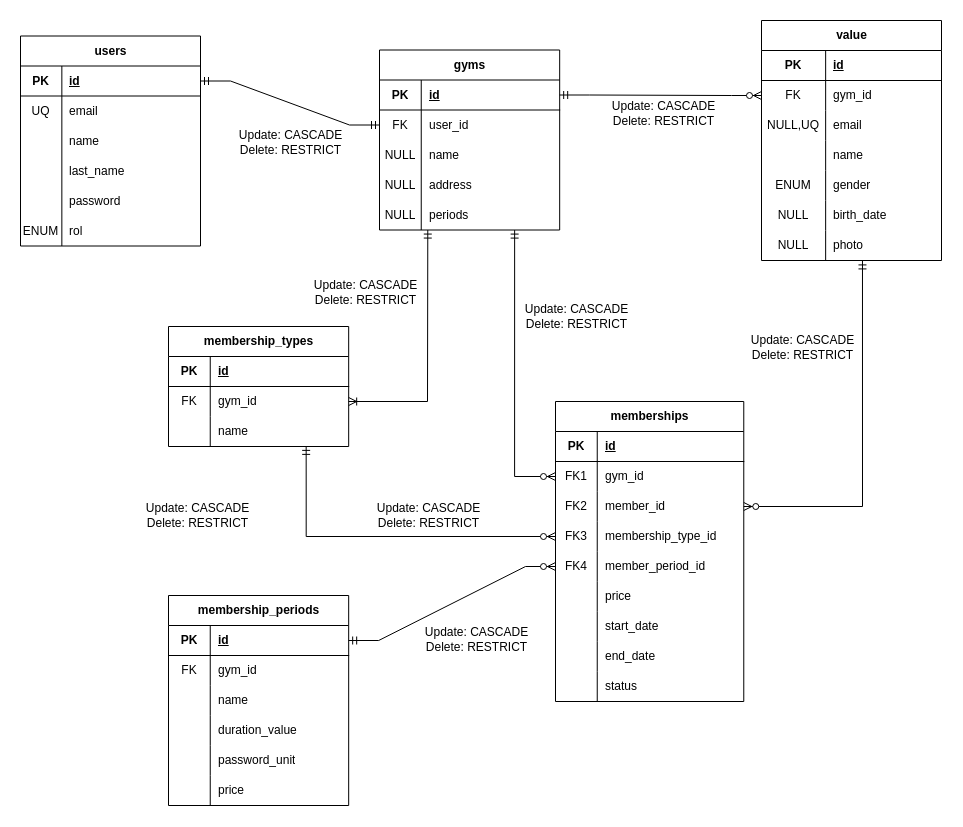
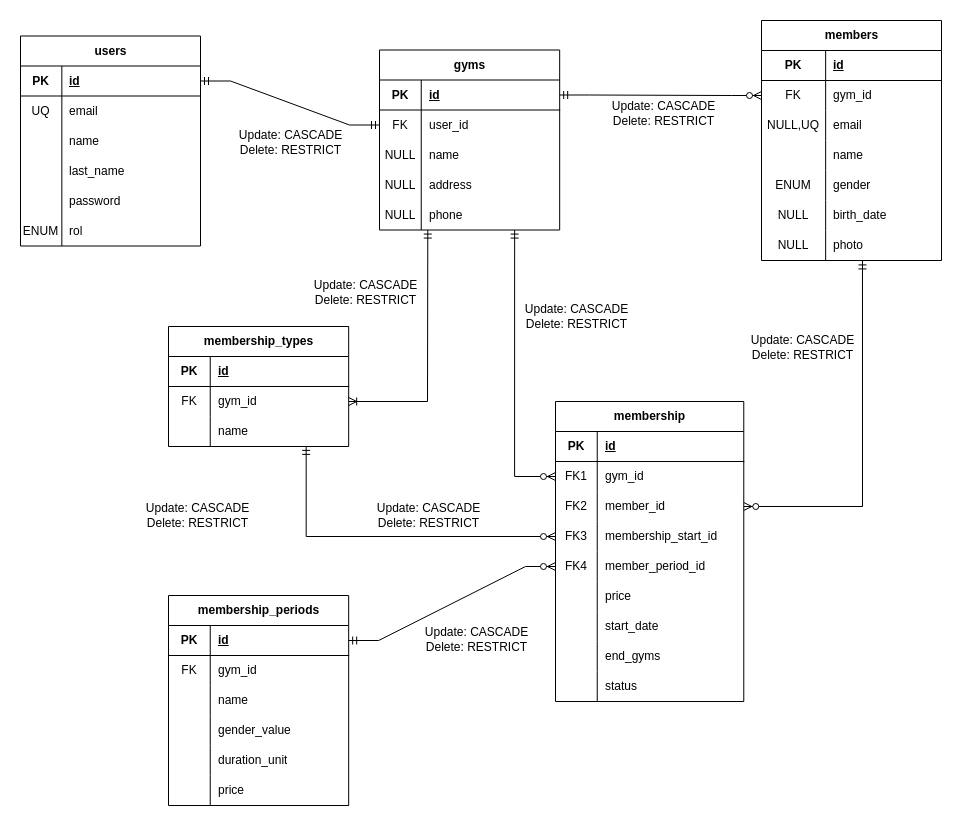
node "value": label "value" -> "members"
node "periods": label "periods" -> "phone"
node "memberships": label "memberships" -> "membership"
node "membership_type_id": label "membership_type_id" -> "membership_start_id"
node "end_date": label "end_date" -> "end_gyms"
node "duration_value": label "duration_value" -> "gender_value"
node "password_unit": label "password_unit" -> "duration_unit"
